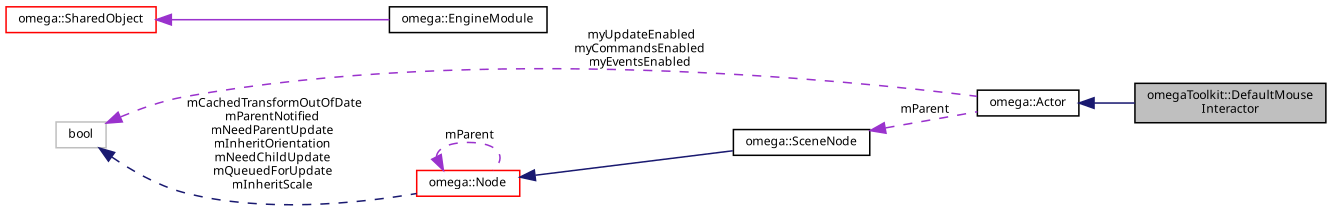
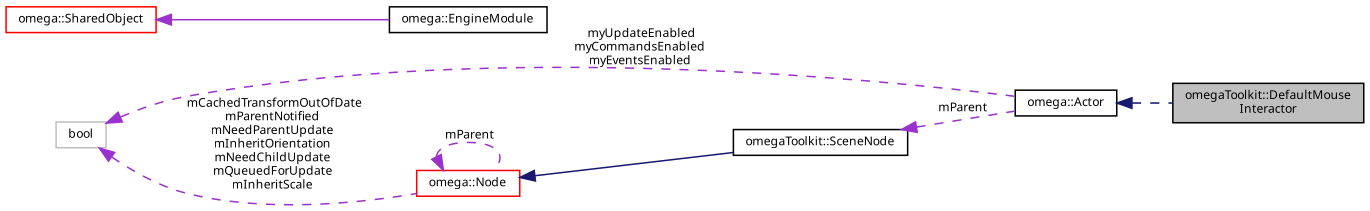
edge "omegaToolkit::DefaultMouse Interactor" -> "omega::Actor": style solid -> dashed
node "omega::SceneNode": label "omega::SceneNode" -> "omegaToolkit::SceneNode"
edge "omega::Node" -> "bool": color midnightblue -> darkorchid3
